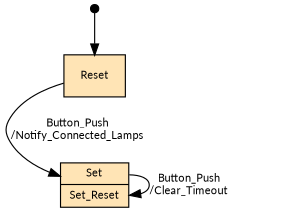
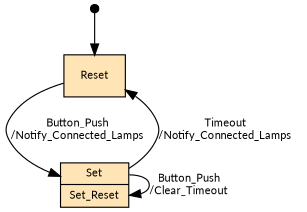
edge "Set" -> "Reset": added, label "Timeout /Notify_Connected_Lamps"
